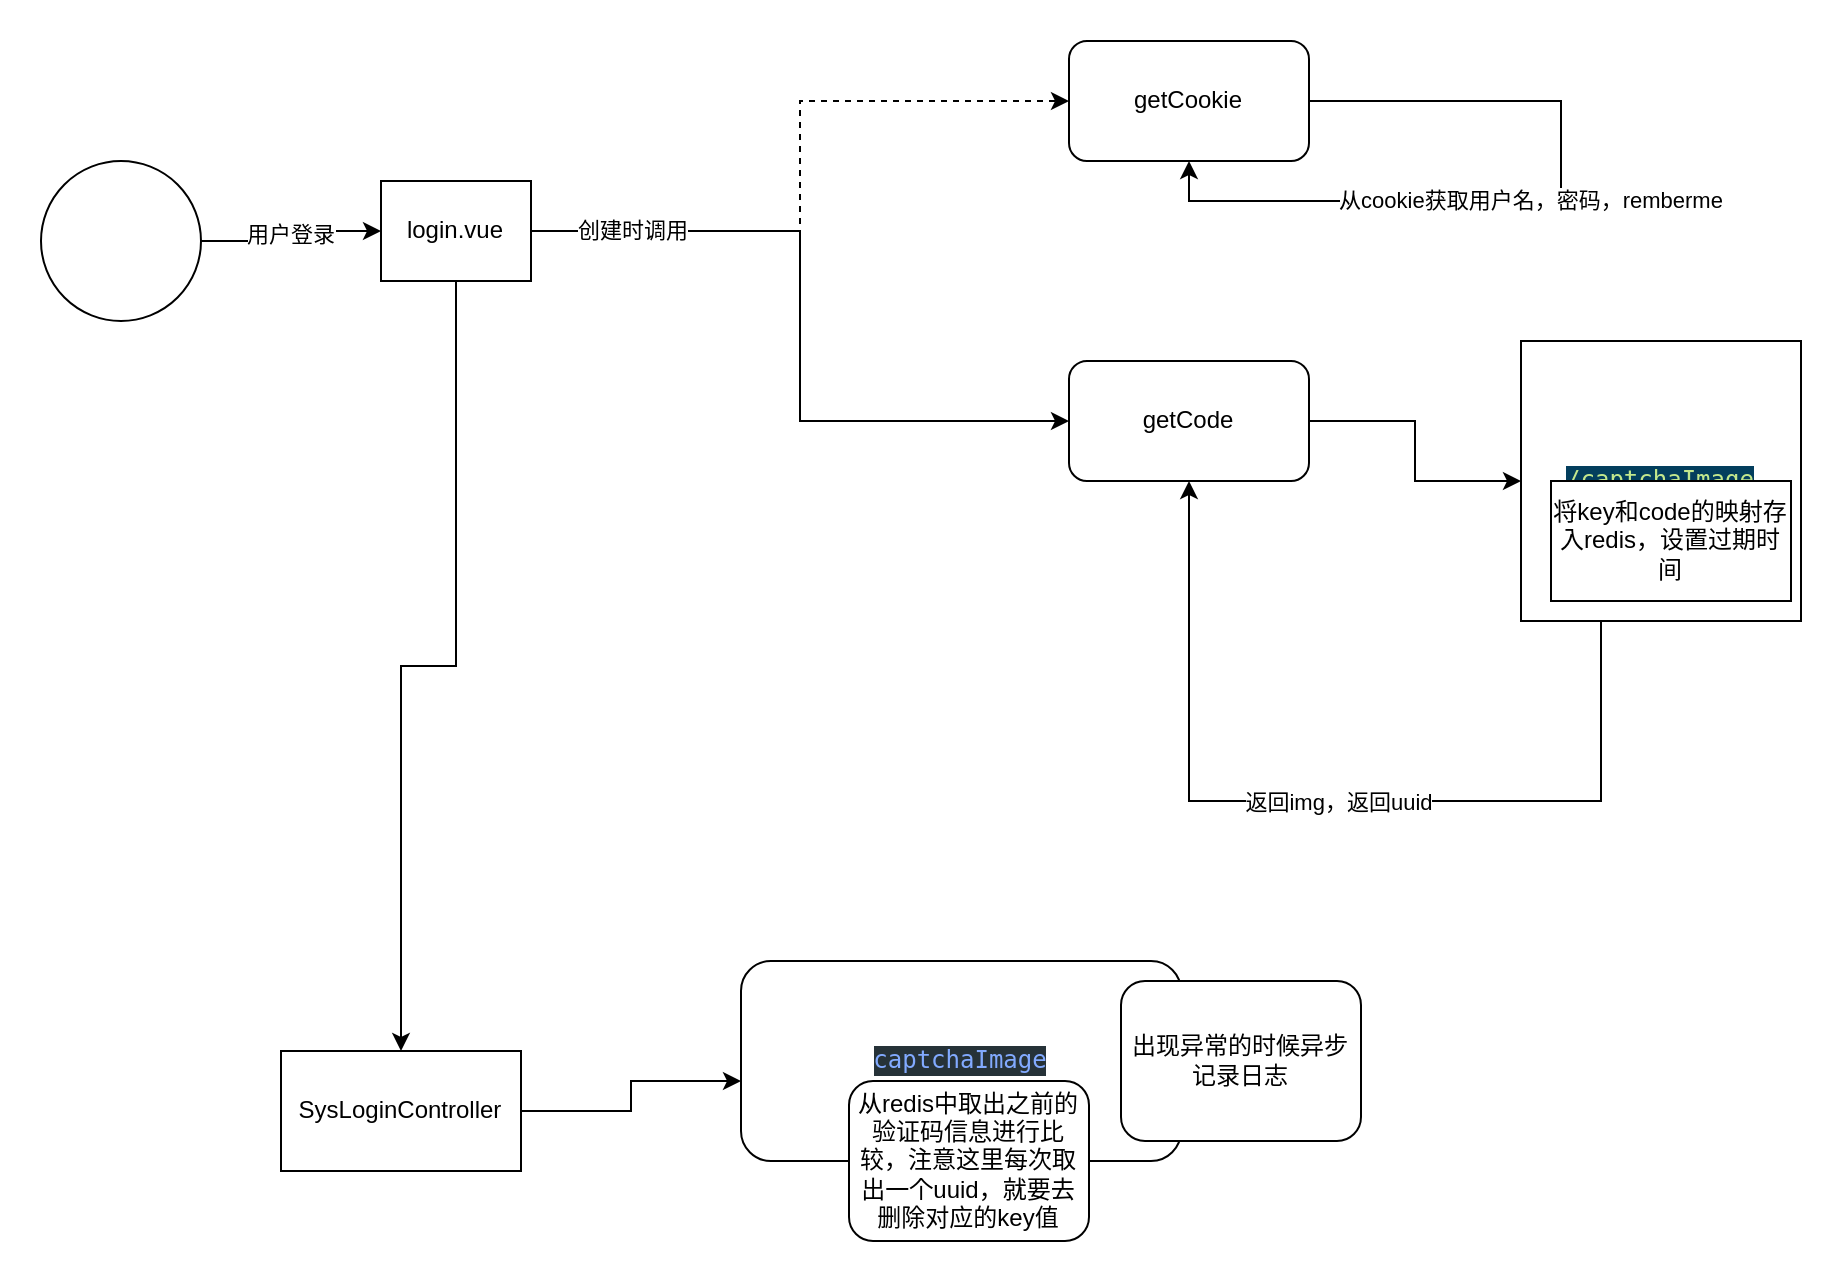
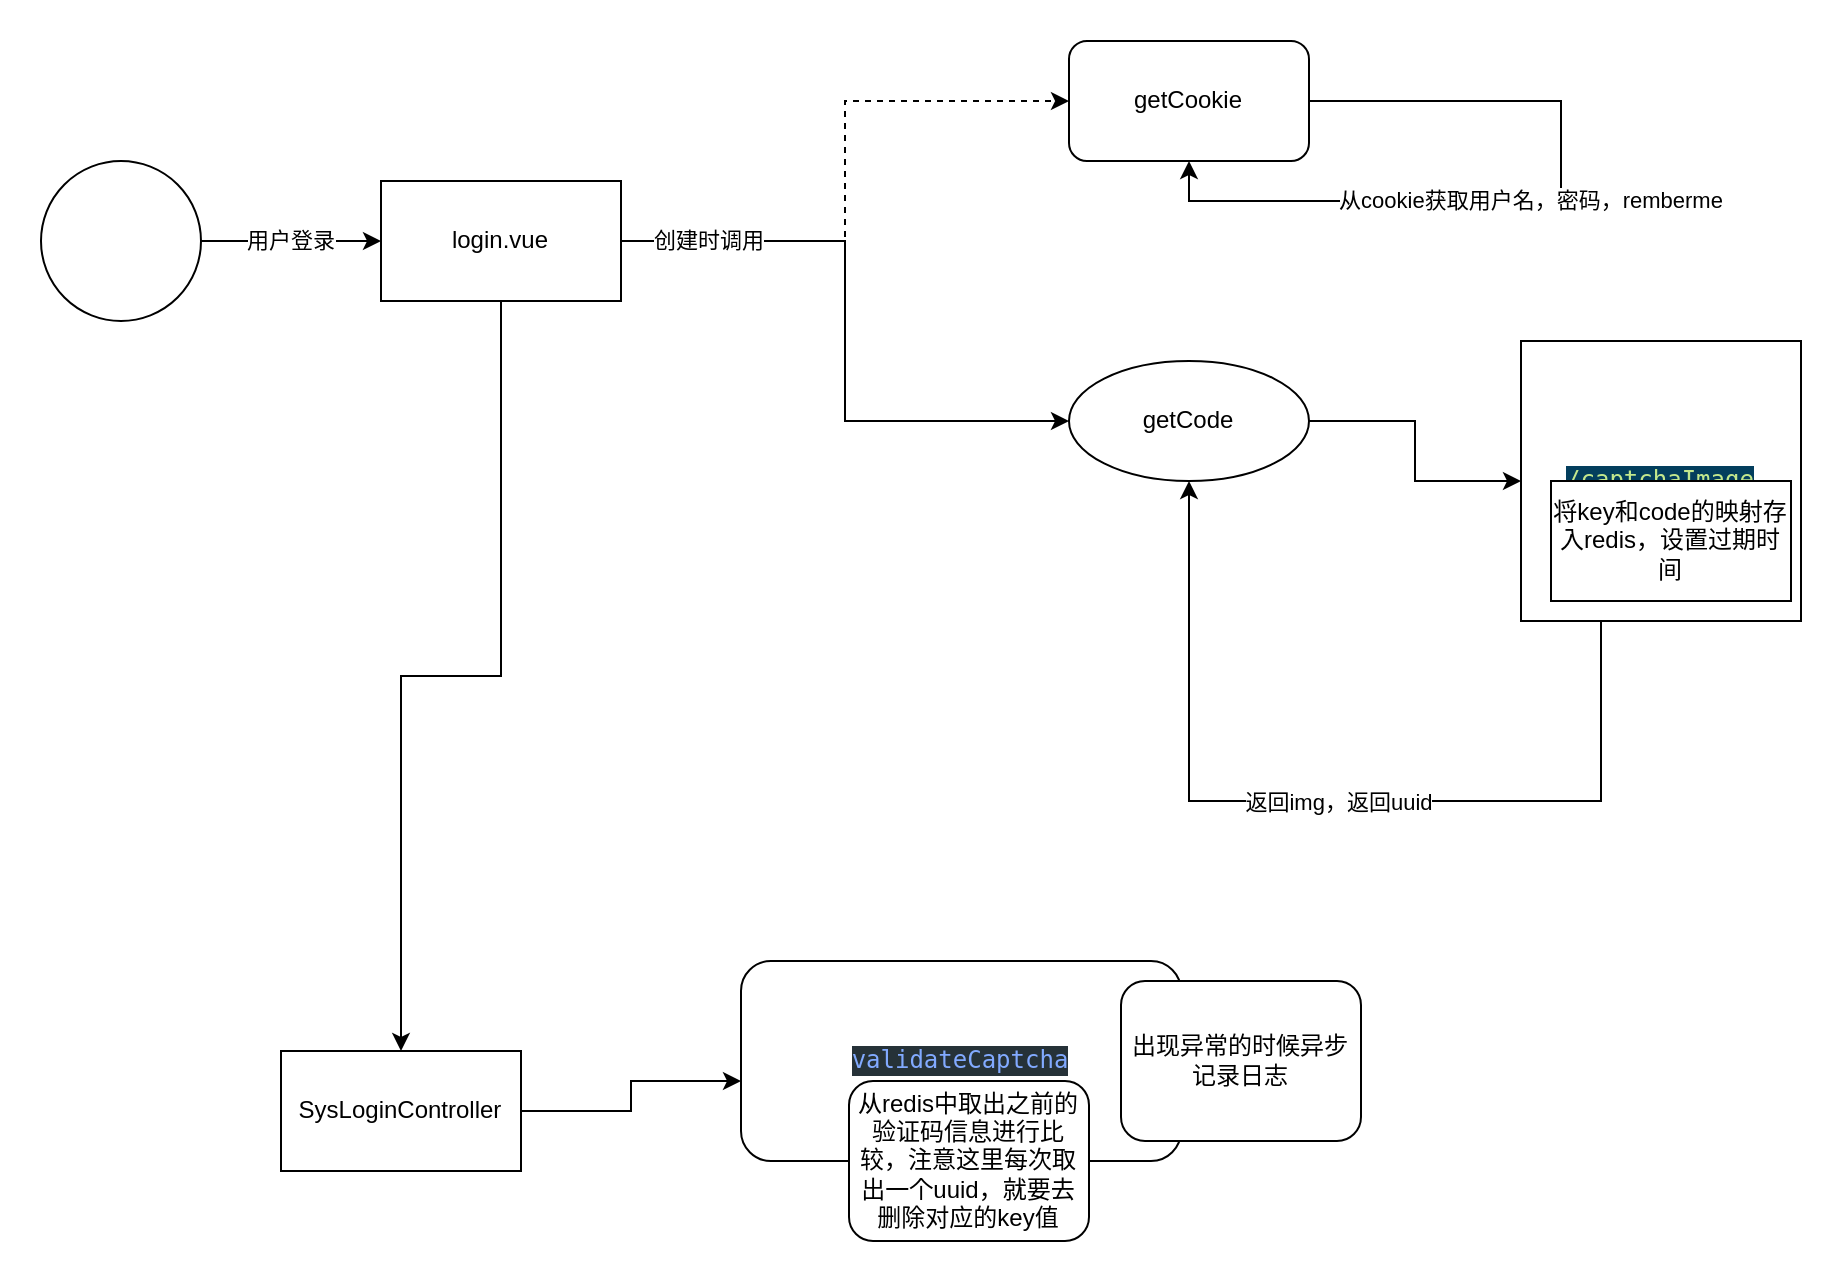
node "login.vue": size 150x100 -> 240x120
node "getCode": shape rounded rectangle -> ellipse
node "captchaImage": label "captchaImage" -> "validateCaptcha"
